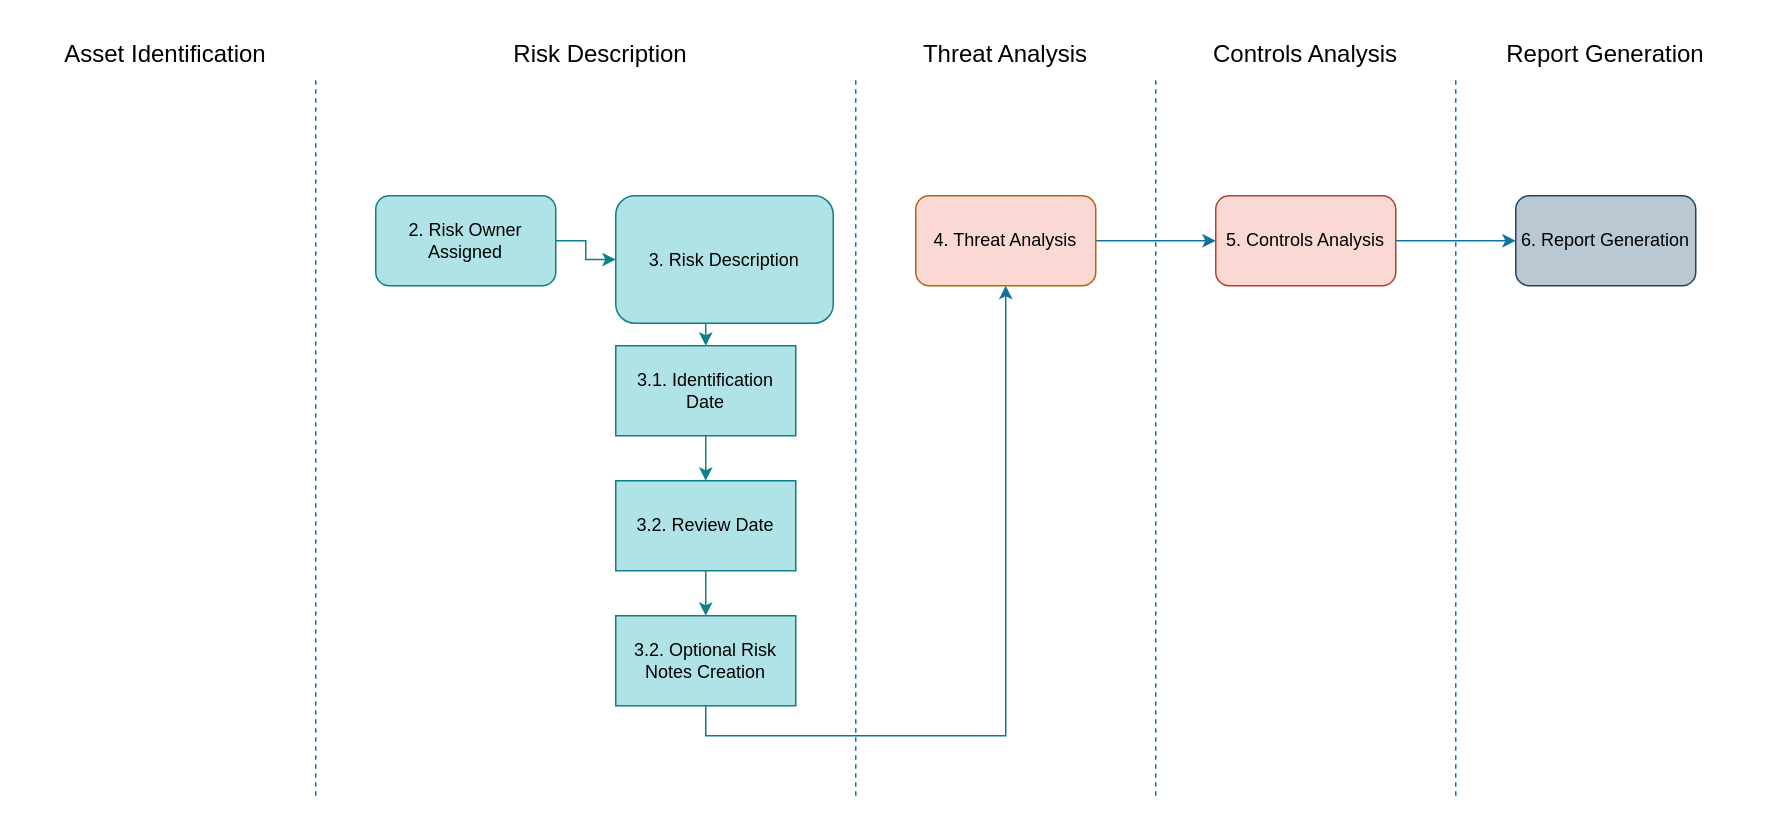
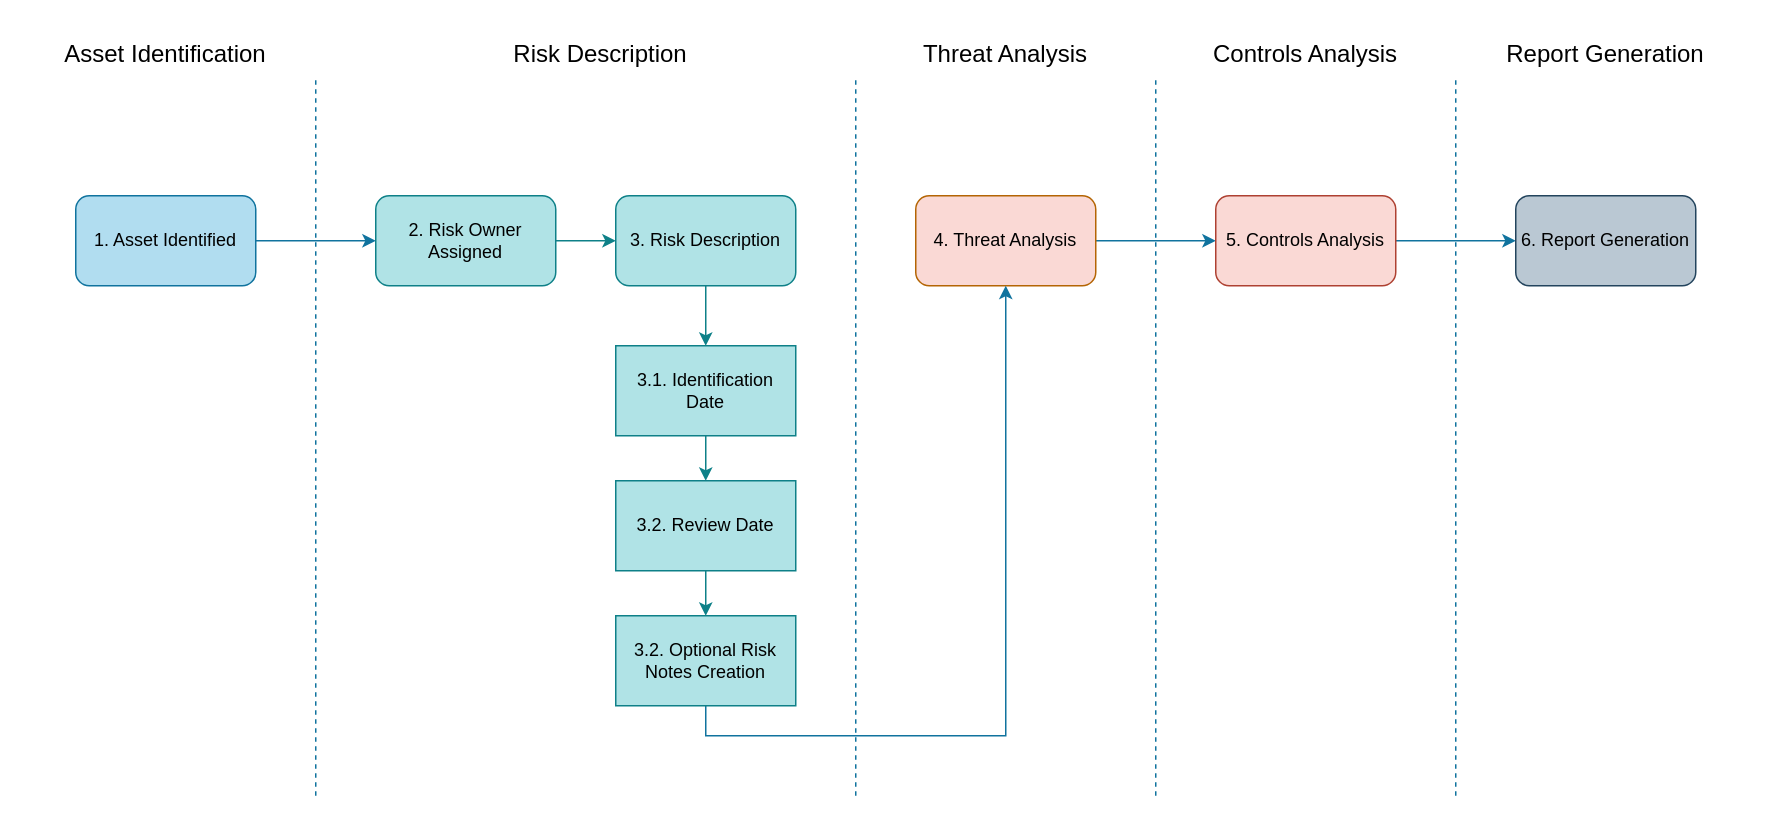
node "1. Asset Identified": added
edge "1. Asset Identified" -> "2. Risk Owner Assigned": added
node "3. Risk Description": size 218x128 -> 180x90
